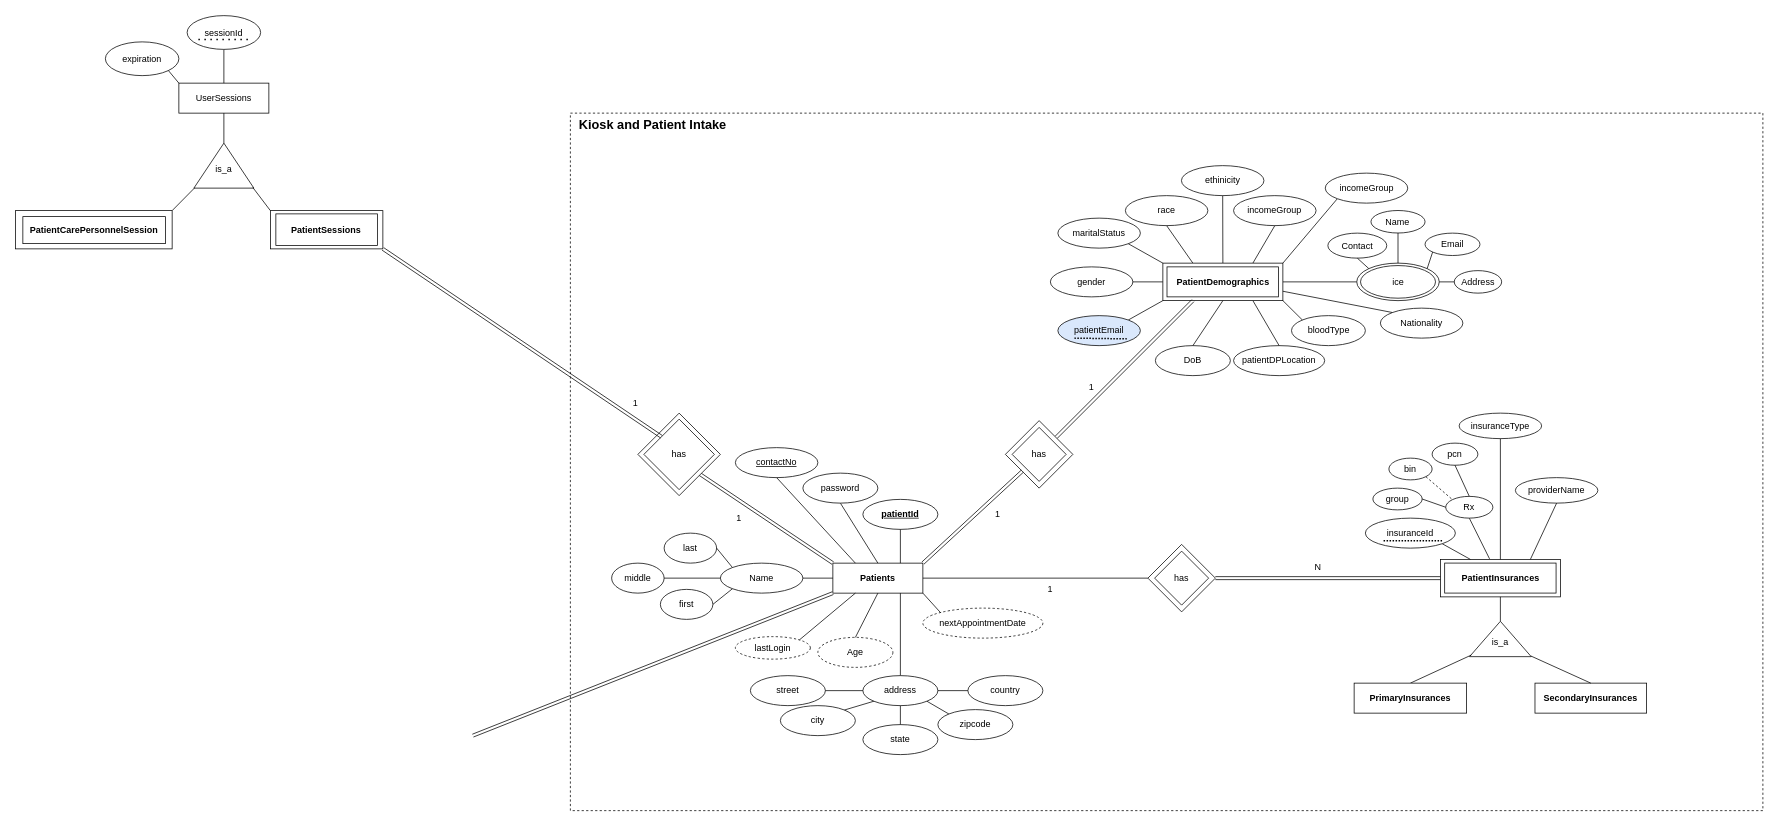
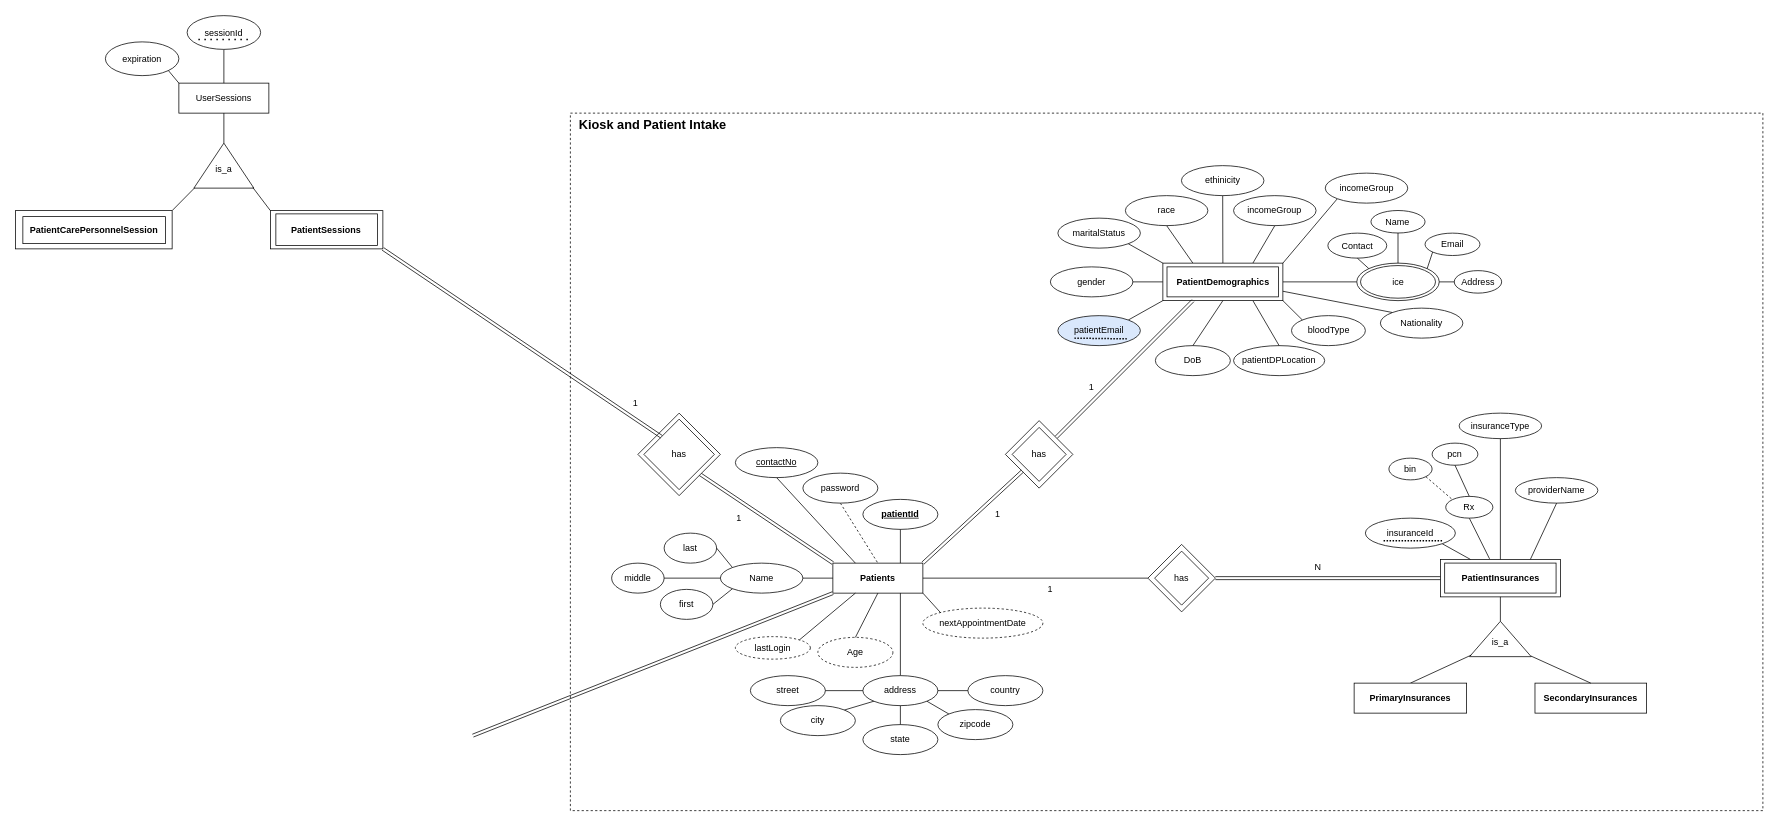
node "group": removed
edge "group" -- "Rx": removed
edge "password" -- "Patients": style solid -> dashed
